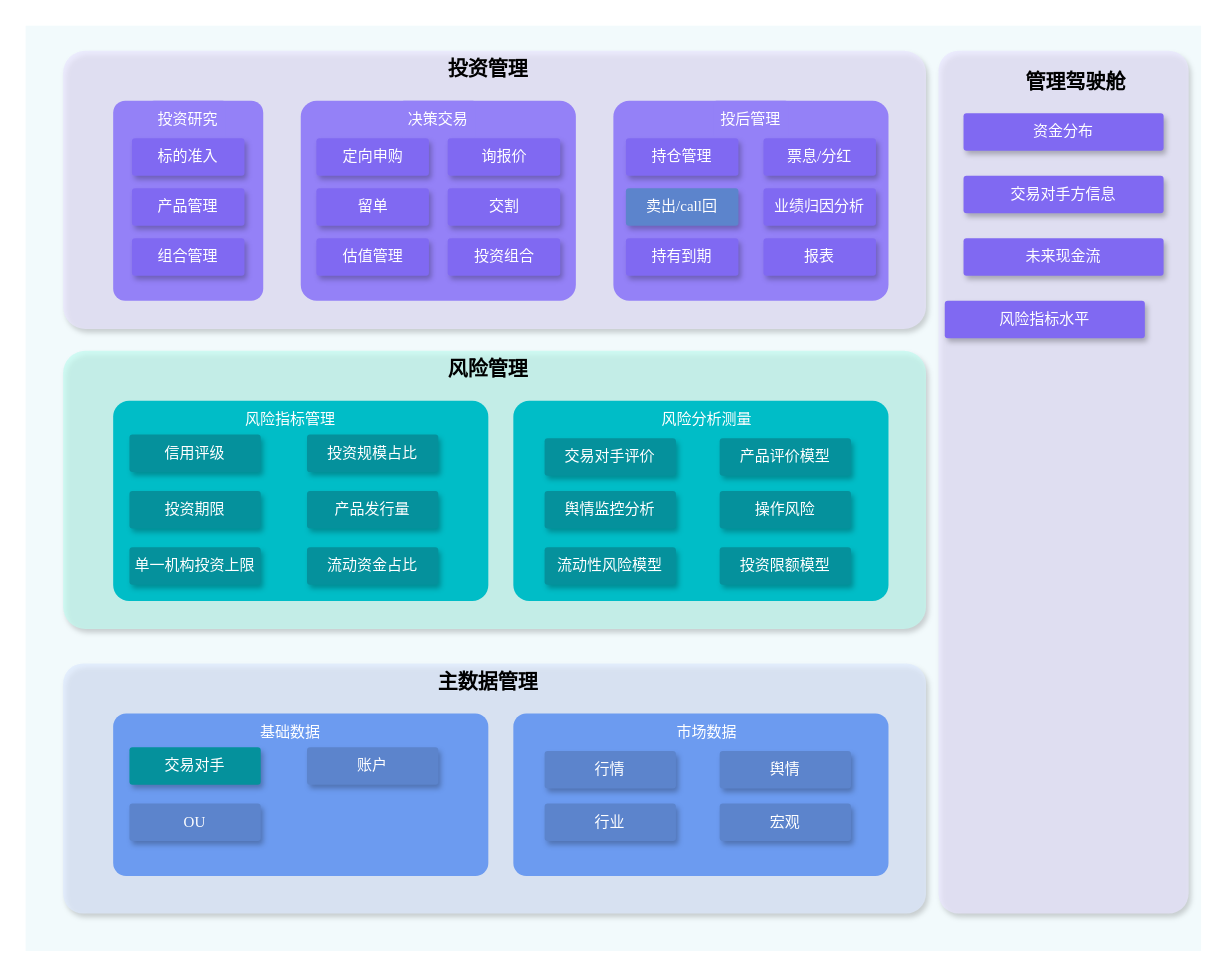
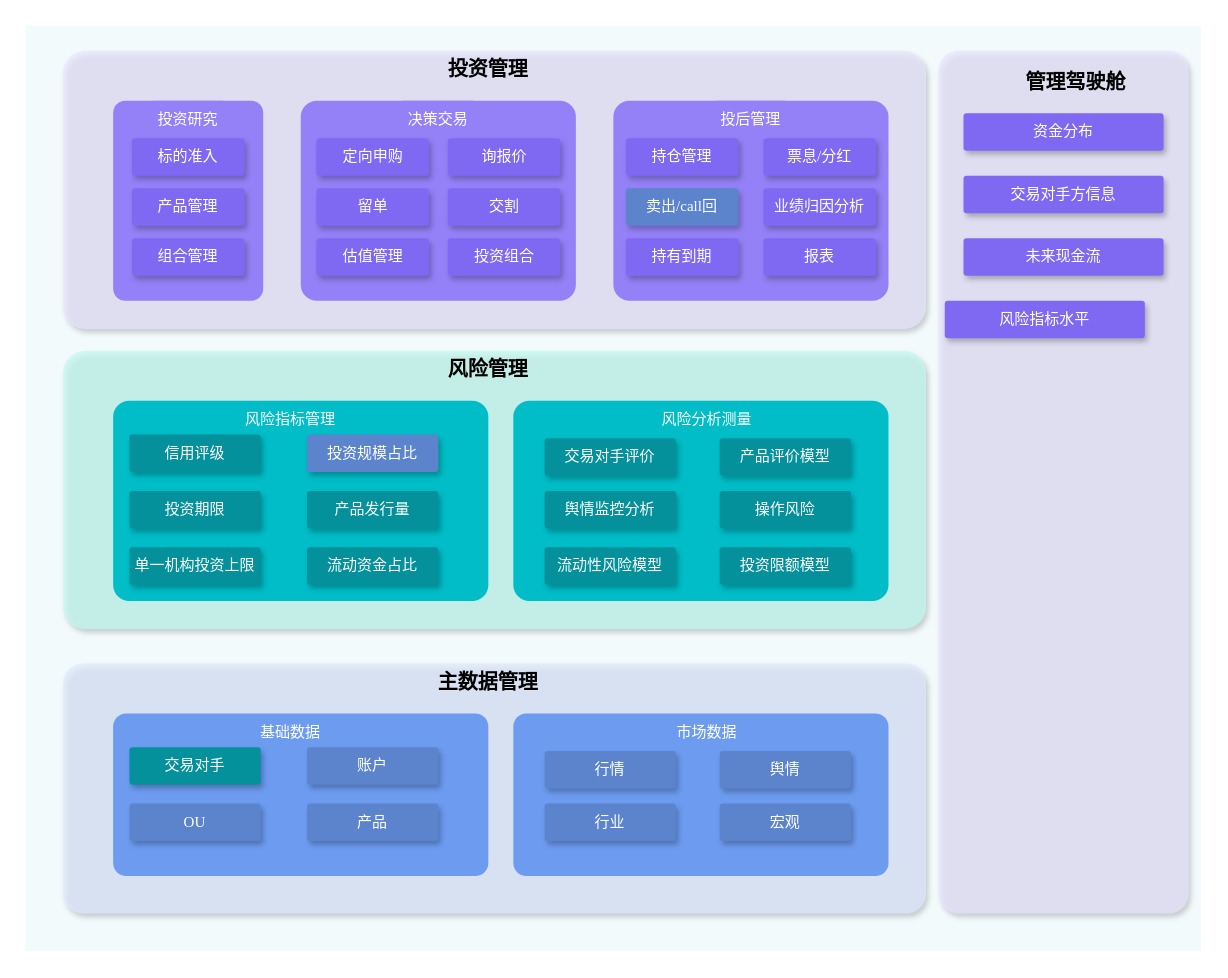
node "投资规模占比": fillcolor #05919c -> #5c84cc
node "产品": added
